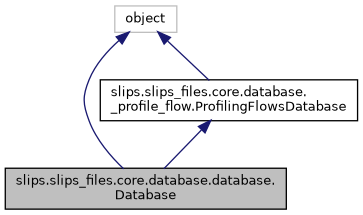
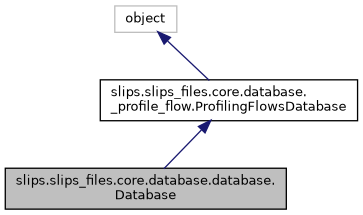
edge "slips.slips_files.core.database.database. Database" -> "object": removed
